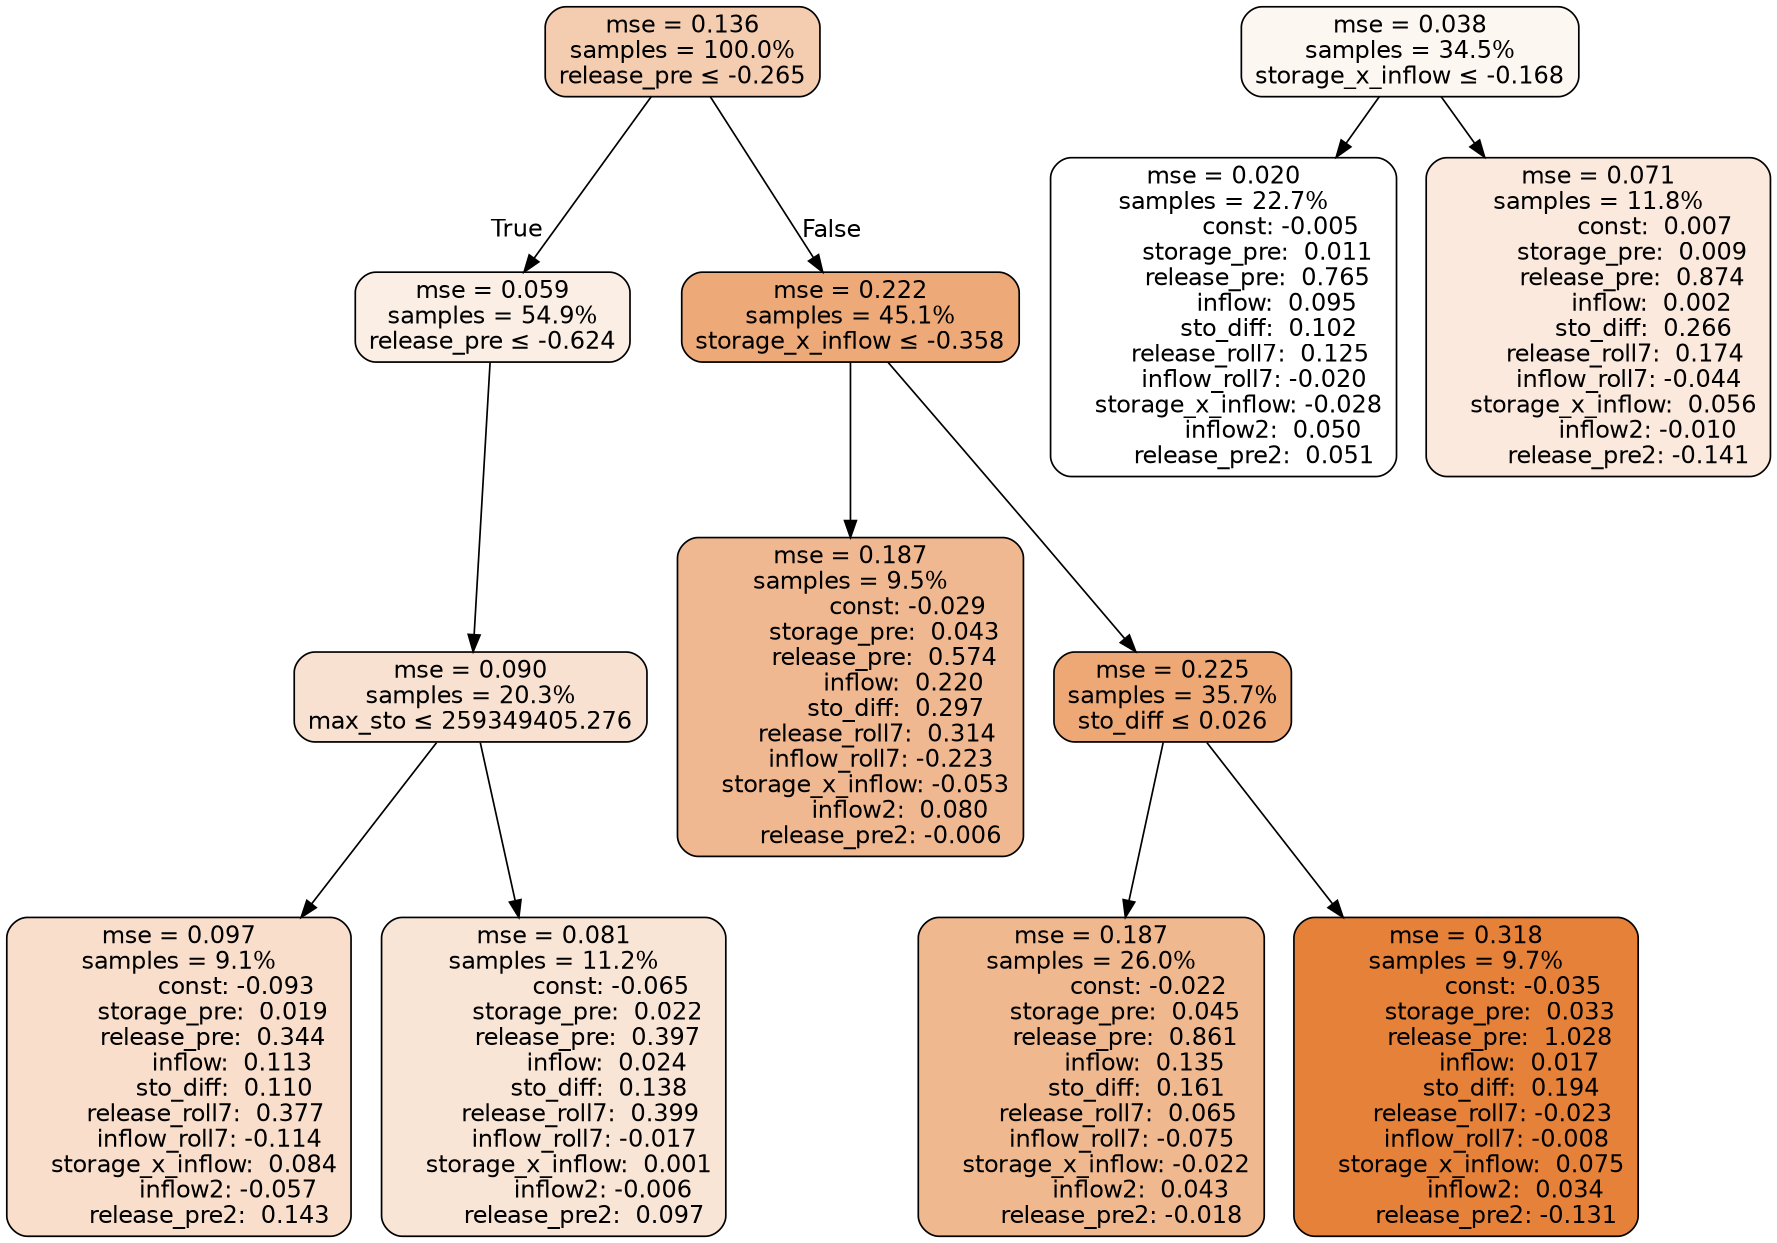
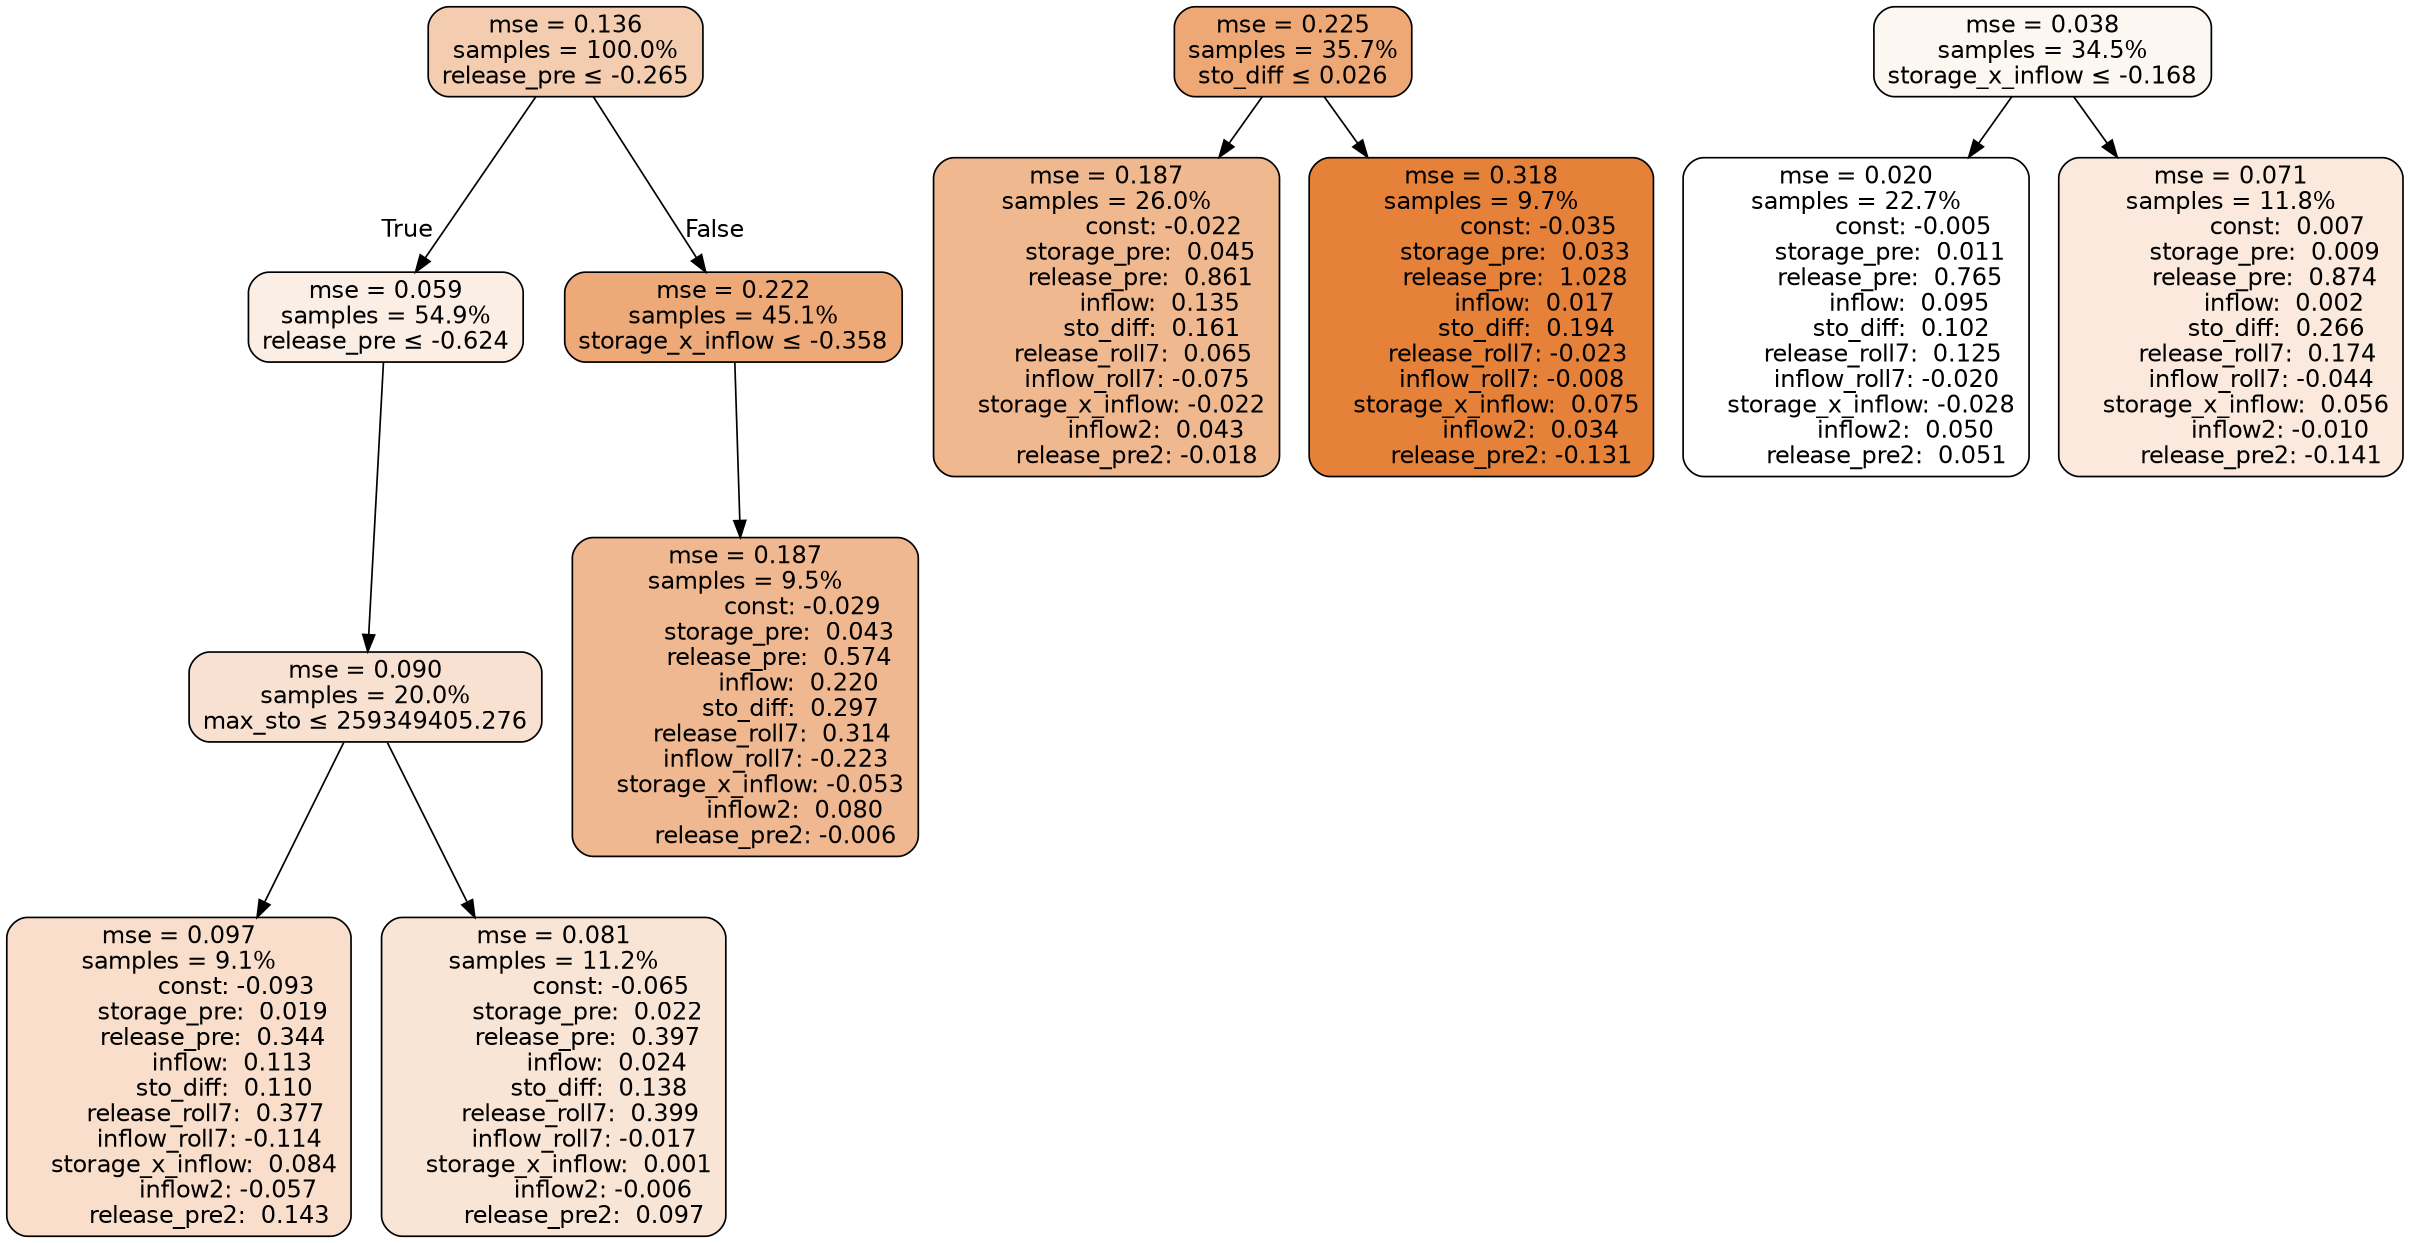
edge "mse = 0.222 samples = 45.1% storage_x_inflow ≤ -0.358" -> "mse = 0.225 samples = 35.7% sto_diff ≤ 0.026": removed
node "mse = 0.090 samples = 20.3% max_sto ≤ 259349405.276": label "mse = 0.090 samples = 20.3% max_sto ≤ 259349405.276" -> "mse = 0.090 samples = 20.0% max_sto ≤ 259349405.276"
